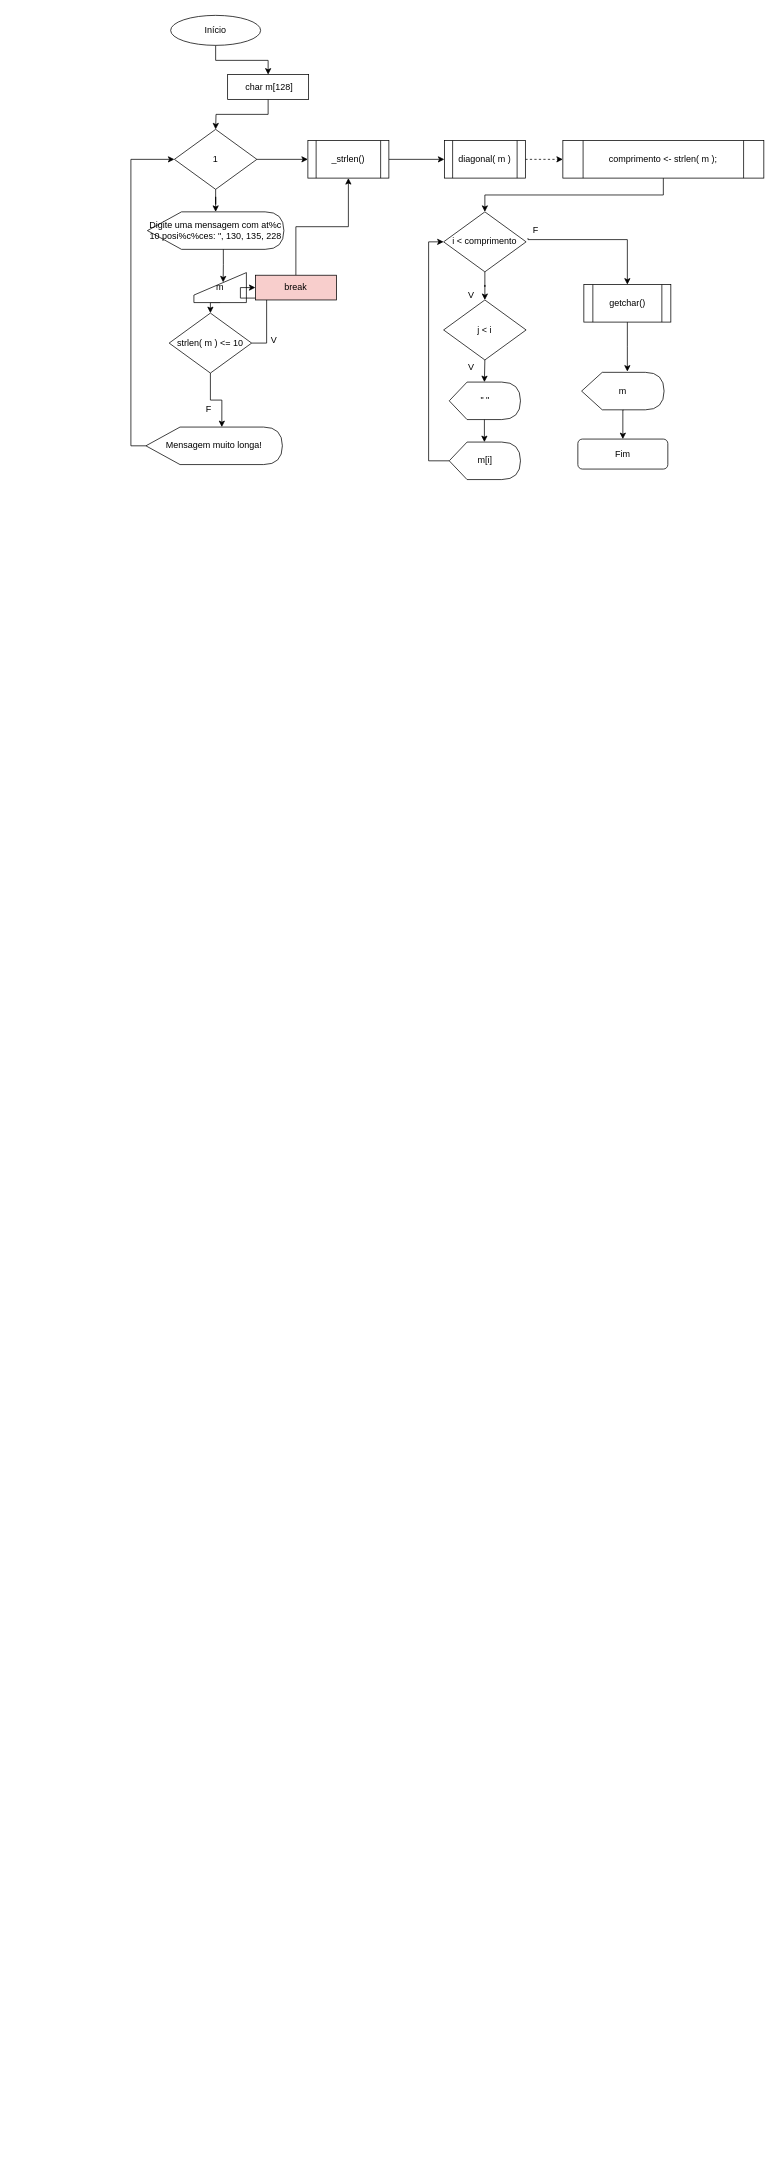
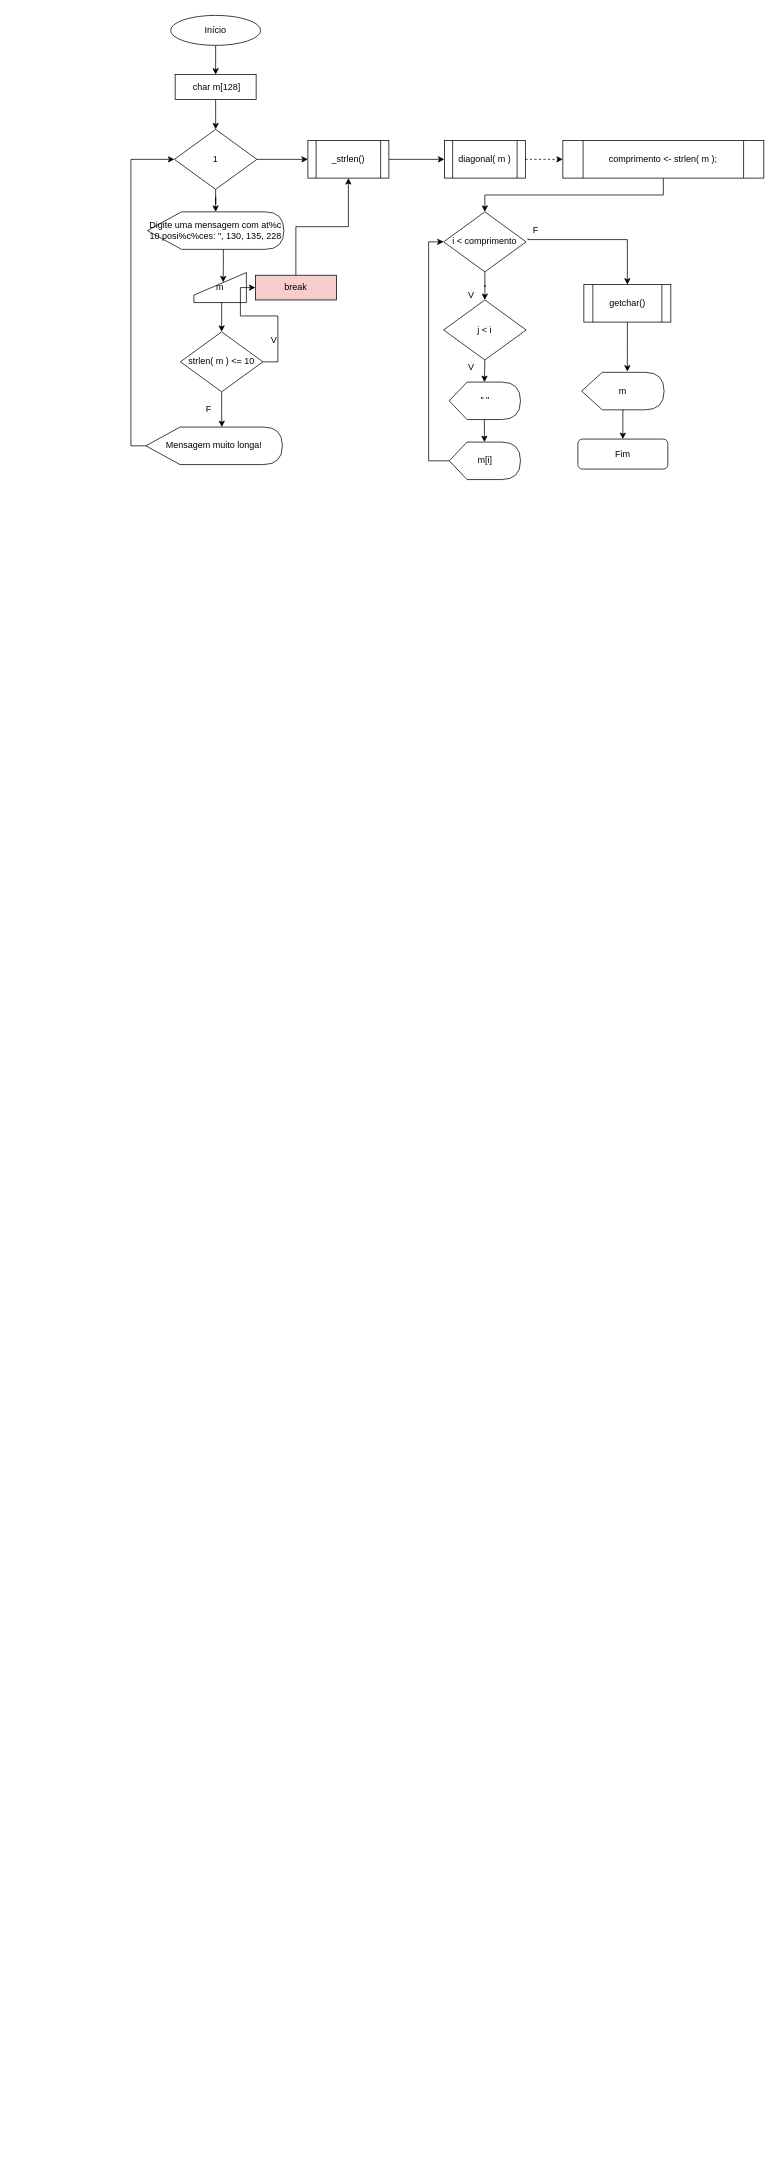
node "char m[128]": moved (268, 87) -> (216, 87)
node "strlen( m ) <= 10": moved (210, 343) -> (222, 362)
